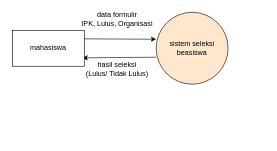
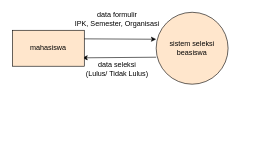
node "data formulir IPK, Lulus, Organisasi": label "data formulir IPK, Lulus, Organisasi" -> "data formulir IPK, Semester, Organisasi"
node "mahasiswa": fillcolor #ffffff -> #ffe6cc
node "hasil seleksi (Lulus/ Tidak Lulus)": label "hasil seleksi (Lulus/ Tidak Lulus)" -> "data seleksi (Lulus/ Tidak Lulus)"
